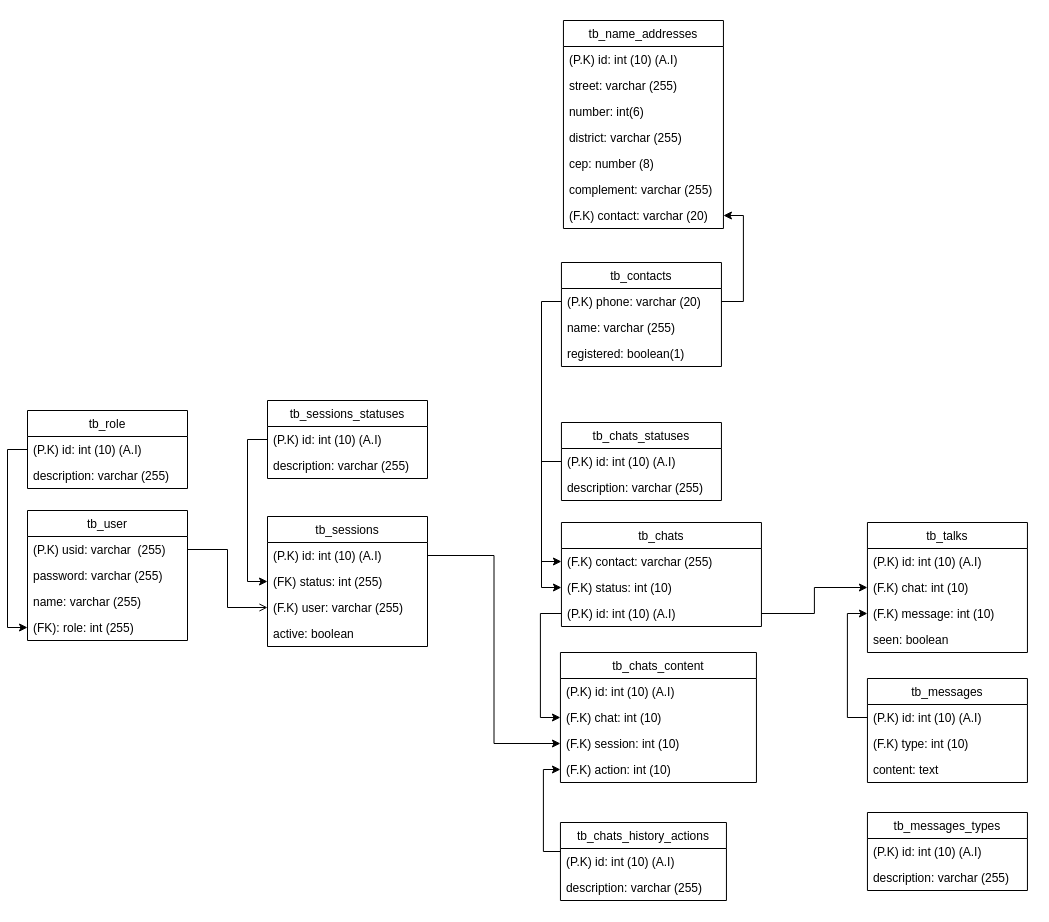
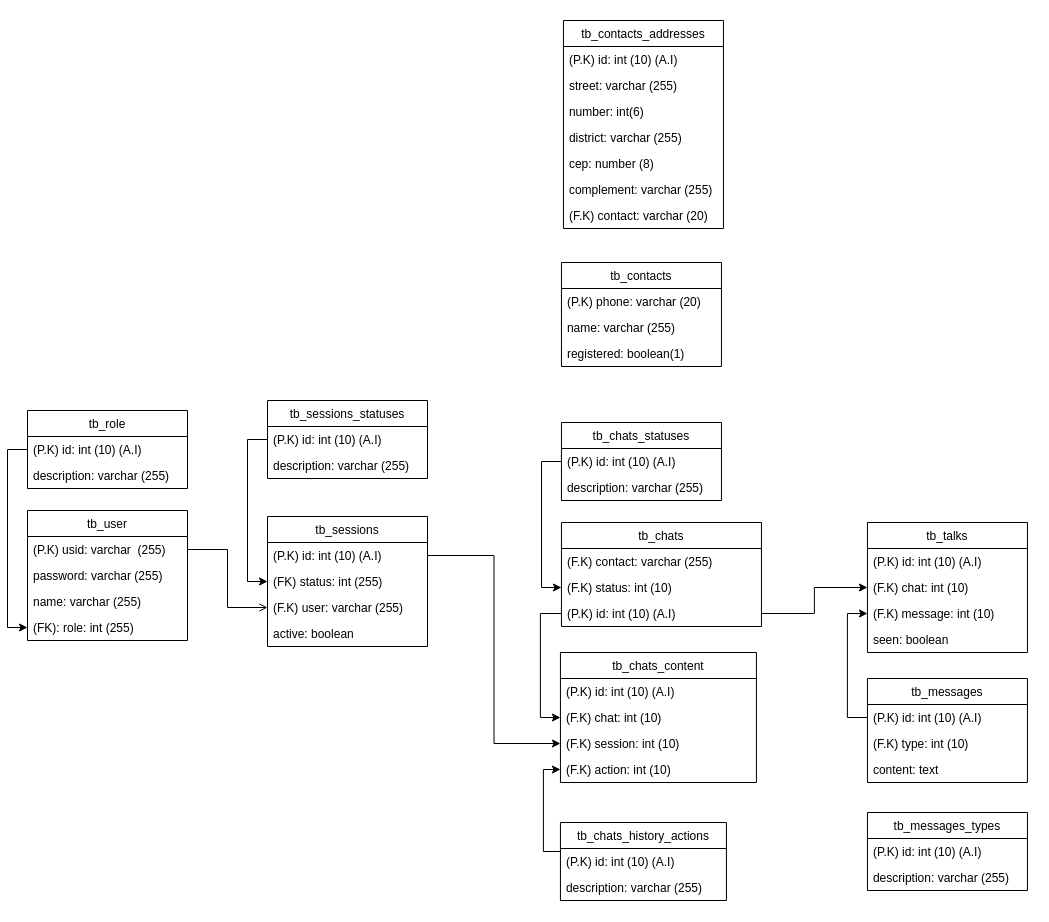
node "tb_name_addresses": label "tb_name_addresses" -> "tb_contacts_addresses"
edge "(P.K) phone: varchar (20)" -> "(F.K) contact: varchar (20)": removed
edge "(P.K) phone: varchar (20)" -> "(F.K) contact: varchar (255)": removed
